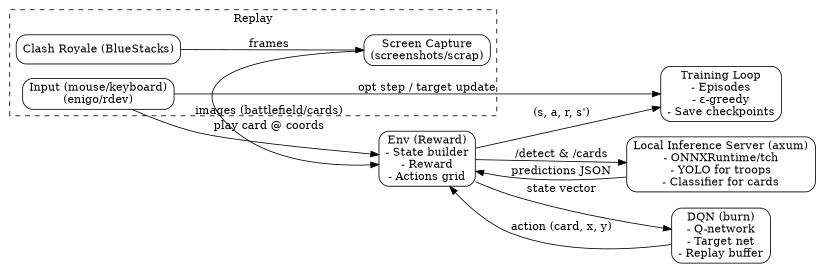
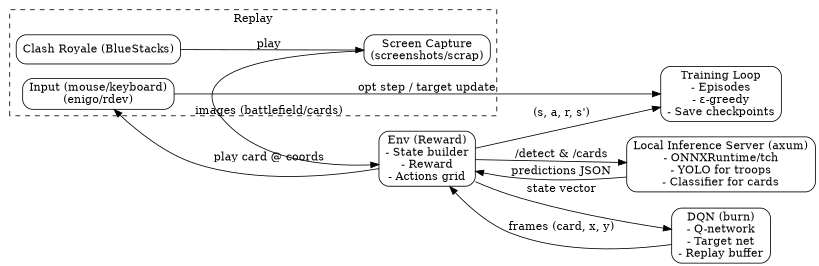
edge "Clash Royale (BlueStacks)" -> "Screen Capture (screenshots/scrap)": label "frames" -> "play"
edge "Input (mouse/keyboard) (enigo/rdev)" -> "Env (Reward) - State builder - Reward - Actions grid": reversed
edge "DQN (burn) - Q-network - Target net - Replay buffer" -> "Env (Reward) - State builder - Reward - Actions grid": label "action (card, x, y)" -> "frames (card, x, y)"
